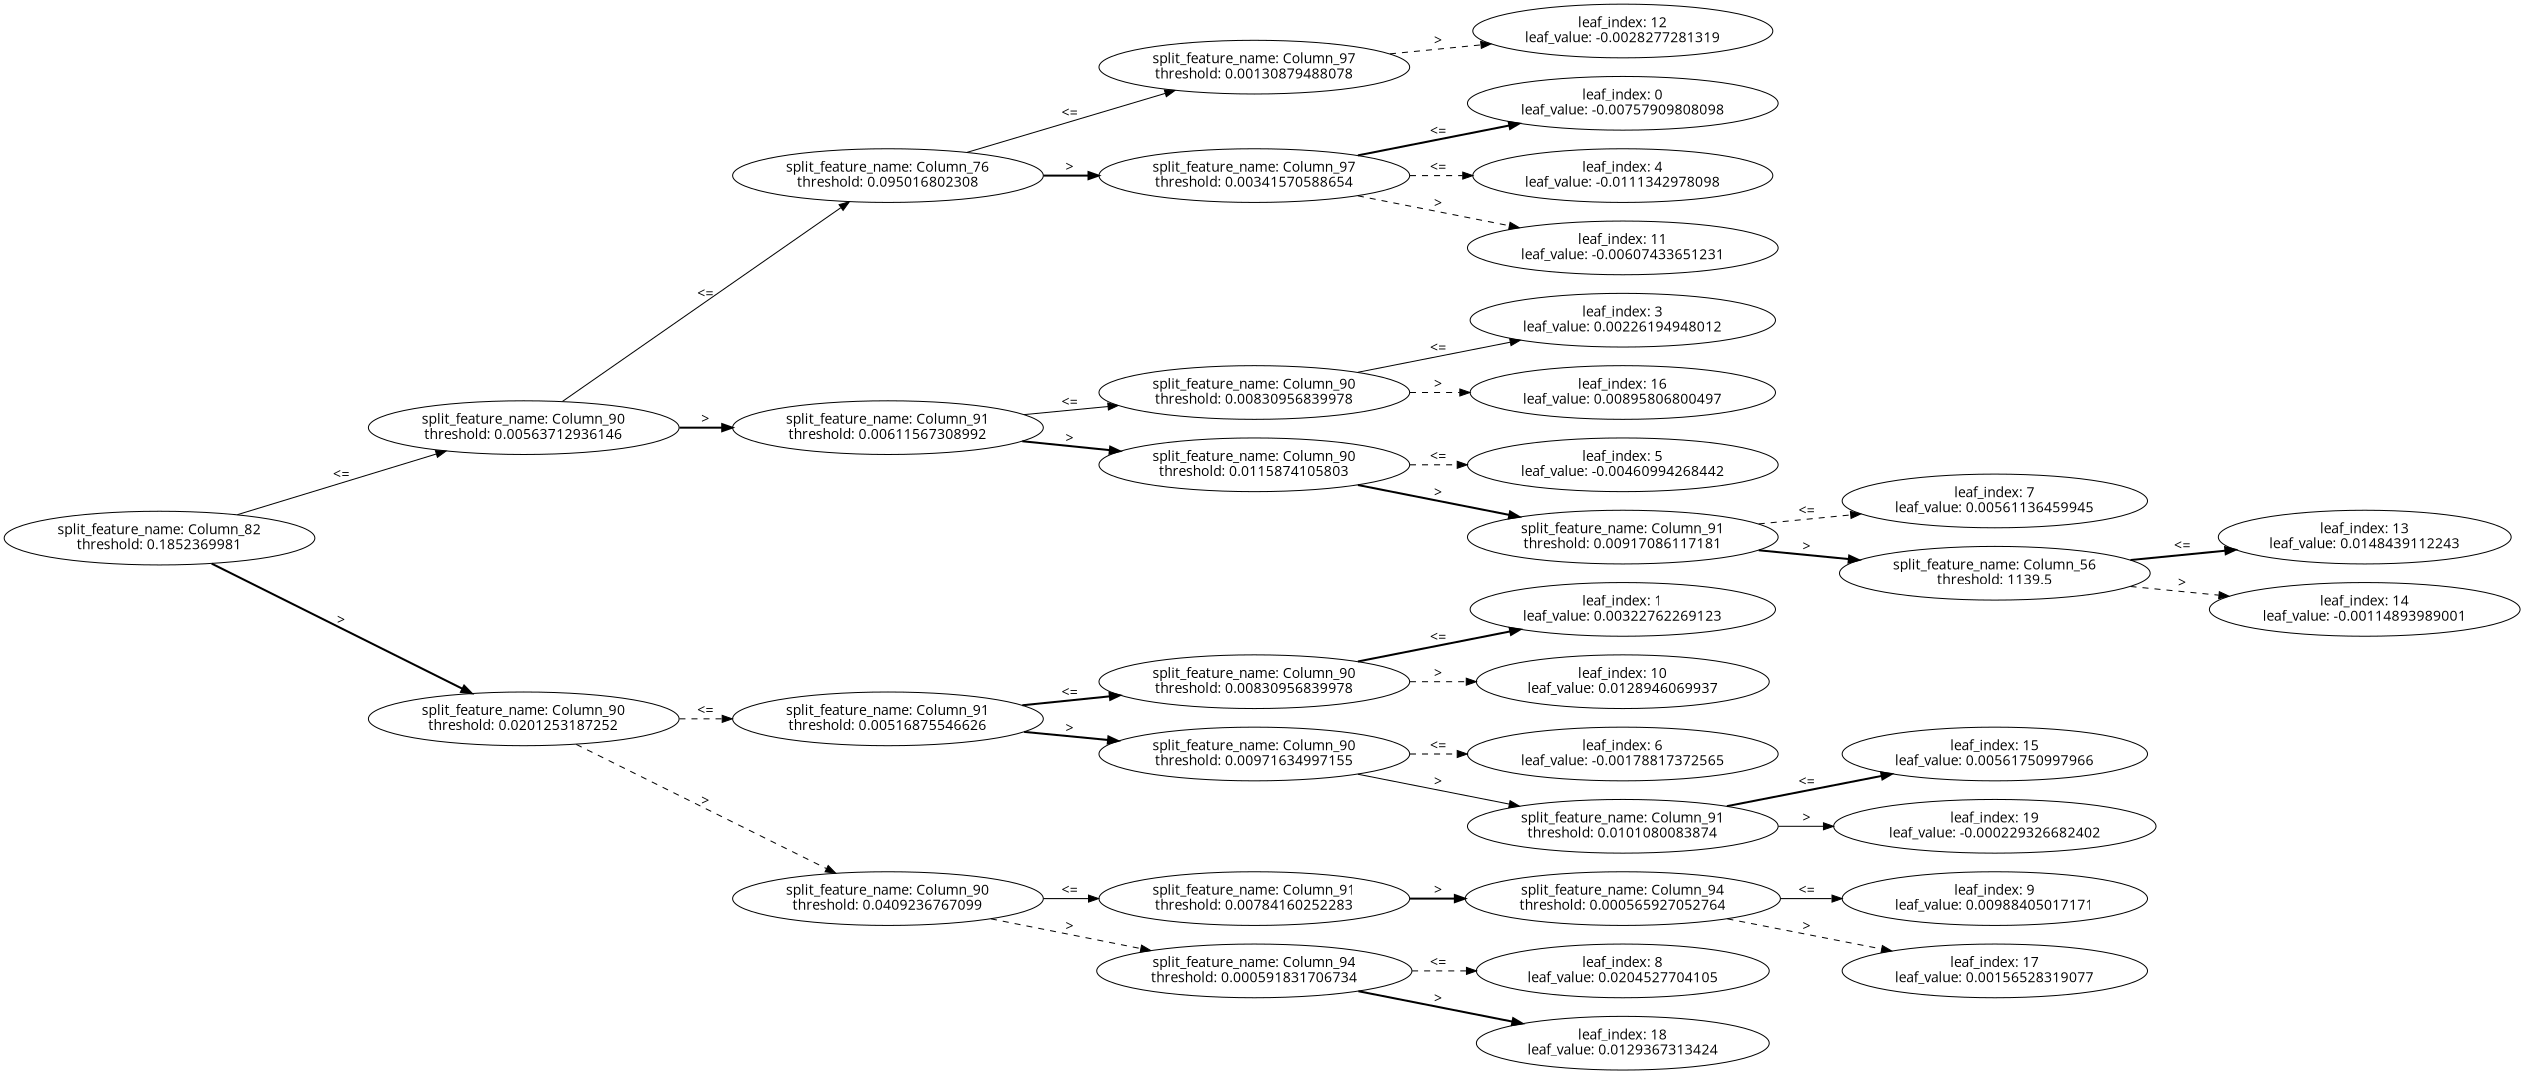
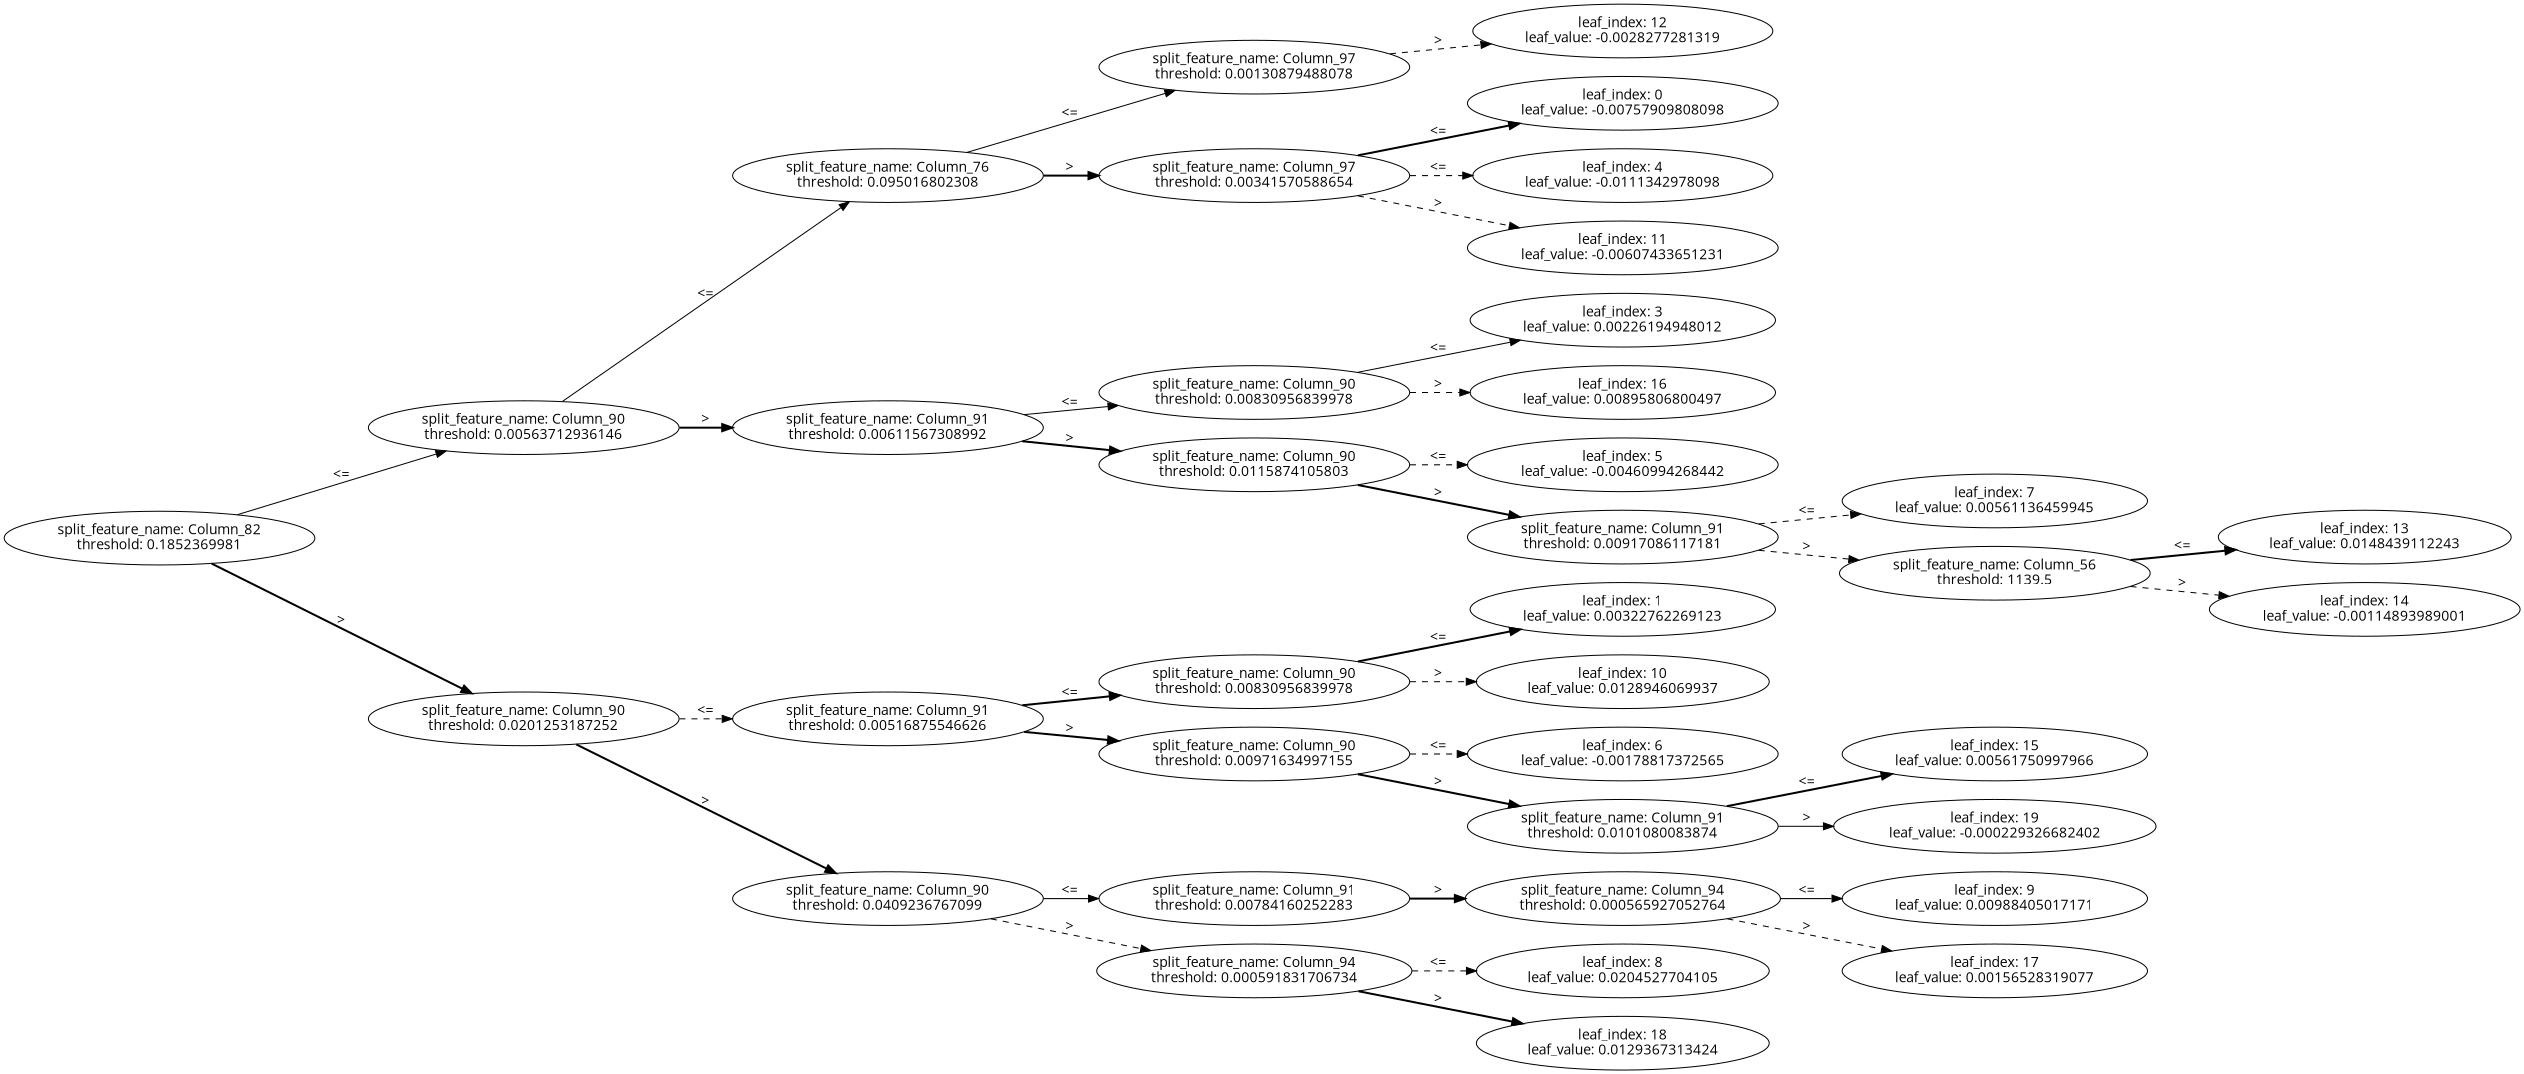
edge "split_feature_name: Column_91 threshold: 0.00917086117181" -> "split_feature_name: Column_56 threshold: 1139.5": style bold -> dashed
edge "split_feature_name: Column_90 threshold: 0.00971634997155" -> "split_feature_name: Column_91 threshold: 0.0101080083874": style solid -> bold
edge "split_feature_name: Column_90 threshold: 0.0201253187252" -> "split_feature_name: Column_90 threshold: 0.0409236767099": style dashed -> bold
